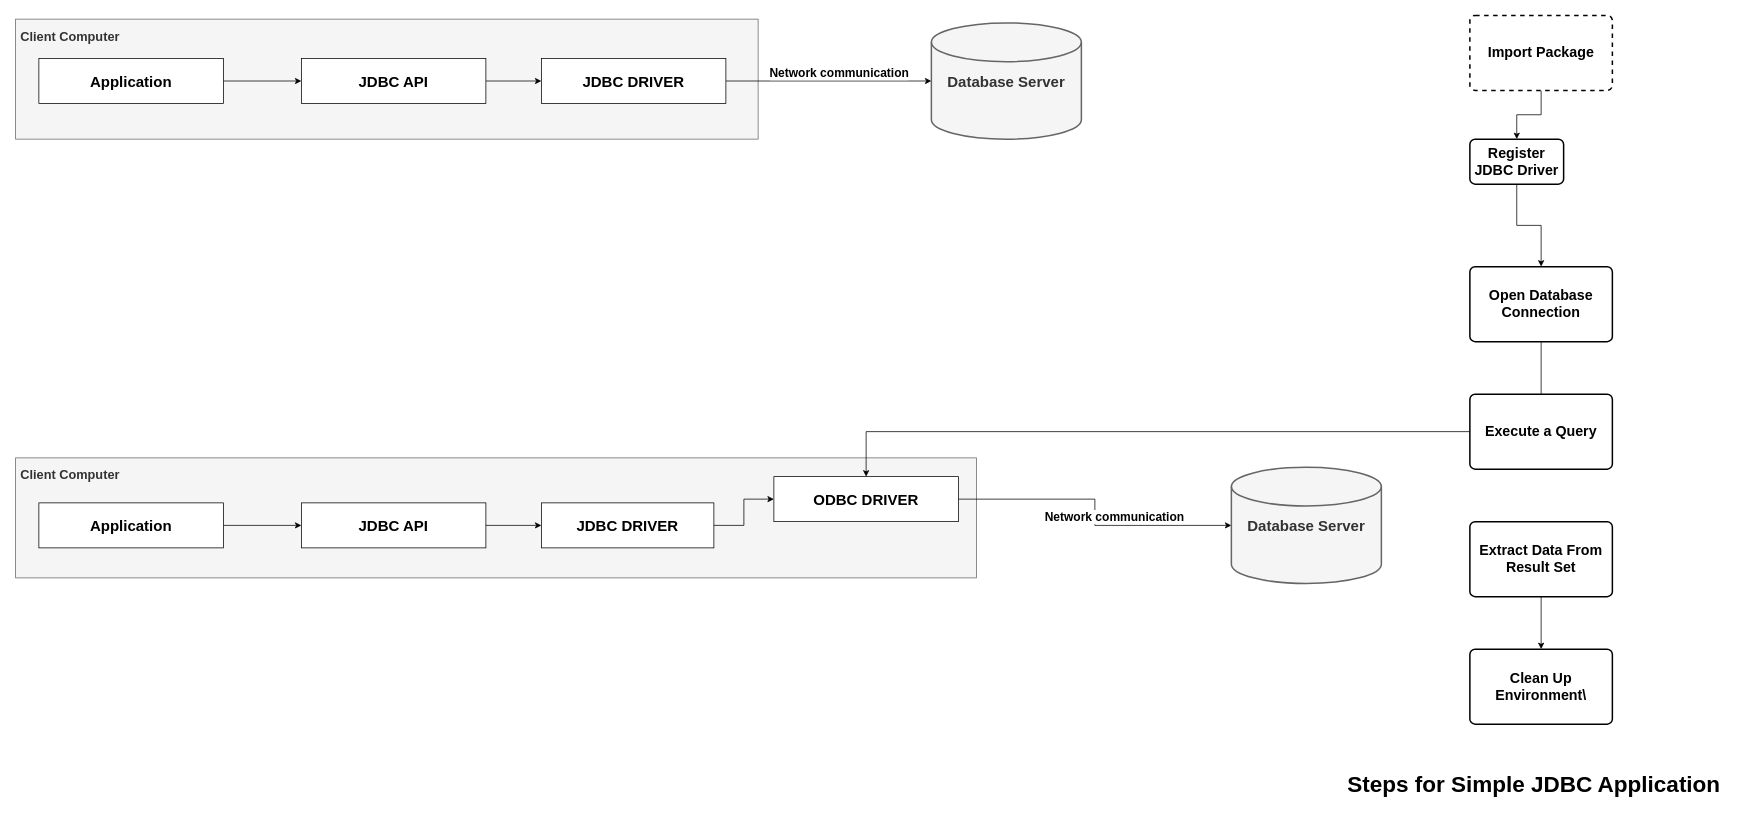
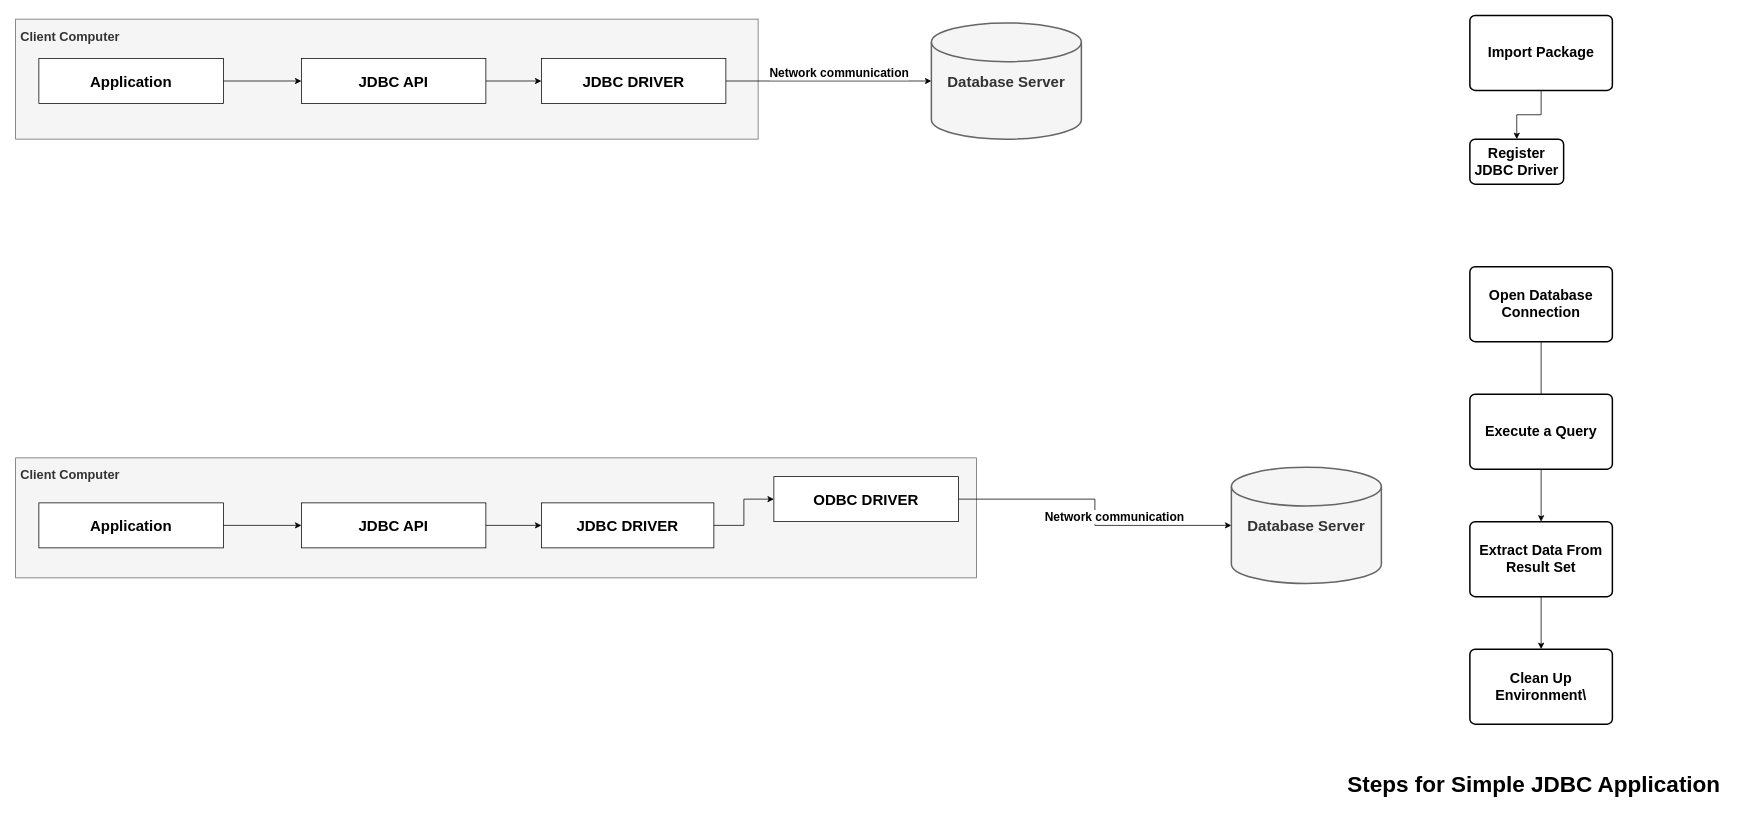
node "Import Package": style dashed -> solid
edge "Register JDBC Driver" -> "Open Database Connection": removed
edge "Execute a Query" -> "ODBC DRIVER": now "Execute a Query" -> "Extract Data From Result Set"
